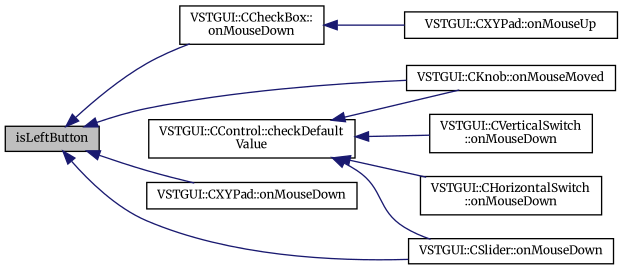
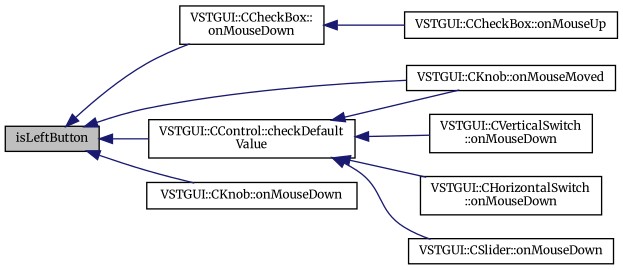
node "VSTGUI::CXYPad::onMouseUp": label "VSTGUI::CXYPad::onMouseUp" -> "VSTGUI::CCheckBox::onMouseUp"
node "VSTGUI::CXYPad::onMouseDown": label "VSTGUI::CXYPad::onMouseDown" -> "VSTGUI::CKnob::onMouseDown"
edge "VSTGUI::CSlider::onMouseDown" -> "isLeftButton": now "VSTGUI::CControl::checkDefault Value" -> "isLeftButton"
